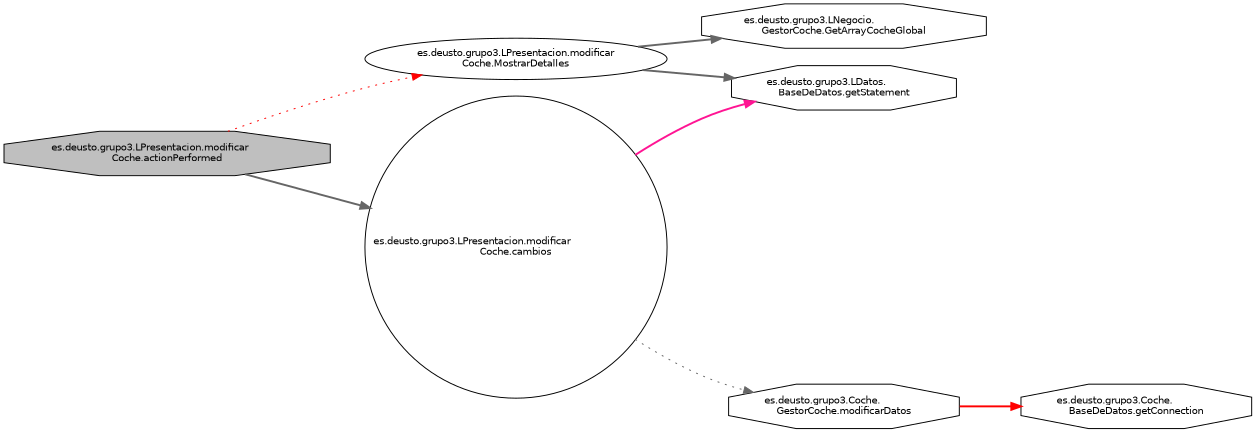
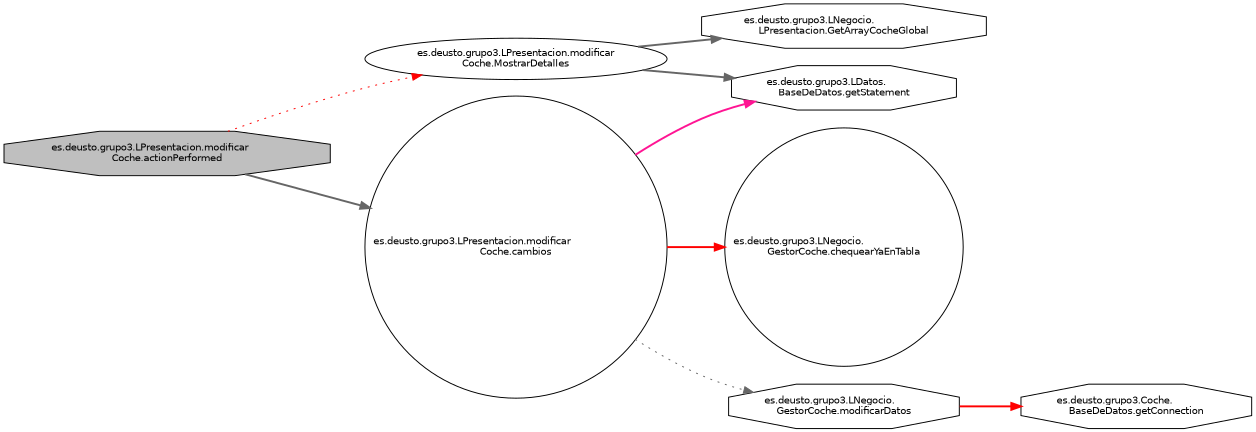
node "es.deusto.grupo3.LNegocio. GestorCoche.GetArrayCocheGlobal": label "es.deusto.grupo3.LNegocio. GestorCoche.GetArrayCocheGlobal" -> "es.deusto.grupo3.LNegocio. LPresentacion.GetArrayCocheGlobal"
node "es.deusto.grupo3.LNegocio. GestorCoche.chequearYaEnTabla": added
node "es.deusto.grupo3.Coche. GestorCoche.modificarDatos": label "es.deusto.grupo3.Coche. GestorCoche.modificarDatos" -> "es.deusto.grupo3.LNegocio. GestorCoche.modificarDatos"
